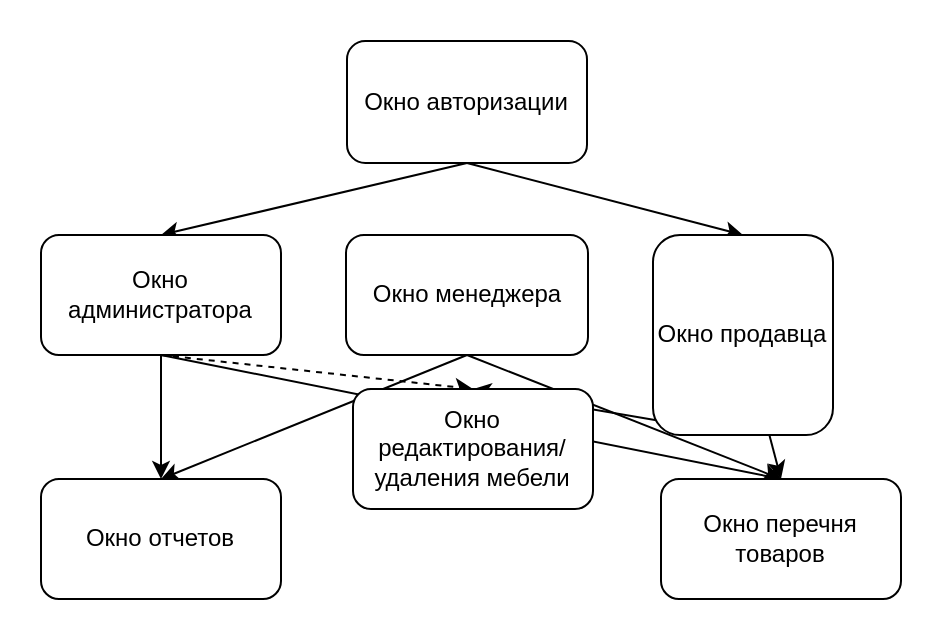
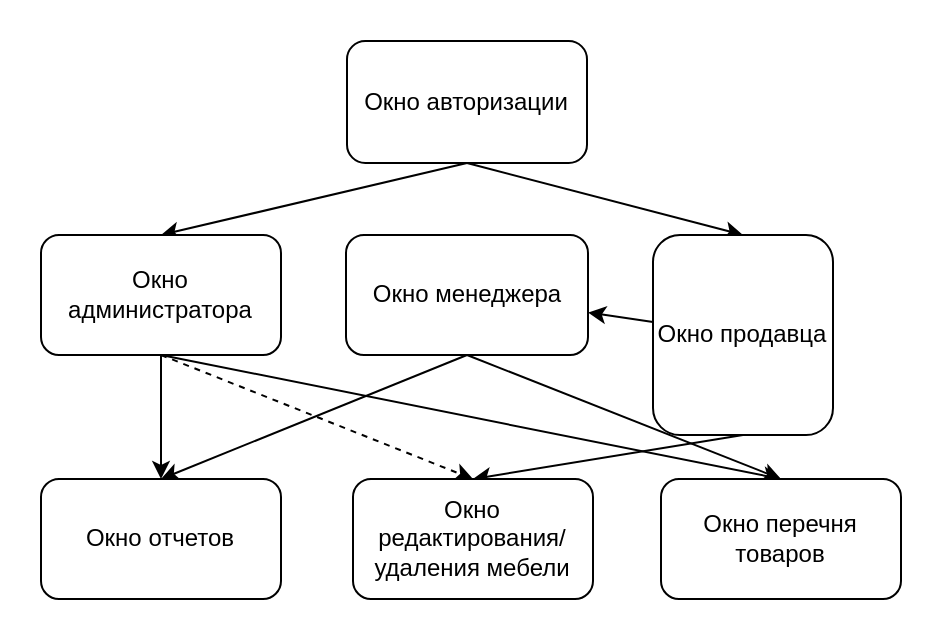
node "Окно редактирования/удаления мебели": moved (473, 449) -> (473, 539)
edge "Окно администратора" -> "Окно перечня товаров": arrowhead diamond -> classic
edge "Окно продавца" -> "Окно перечня товаров": now "Окно продавца" -> "Окно менеджера"
